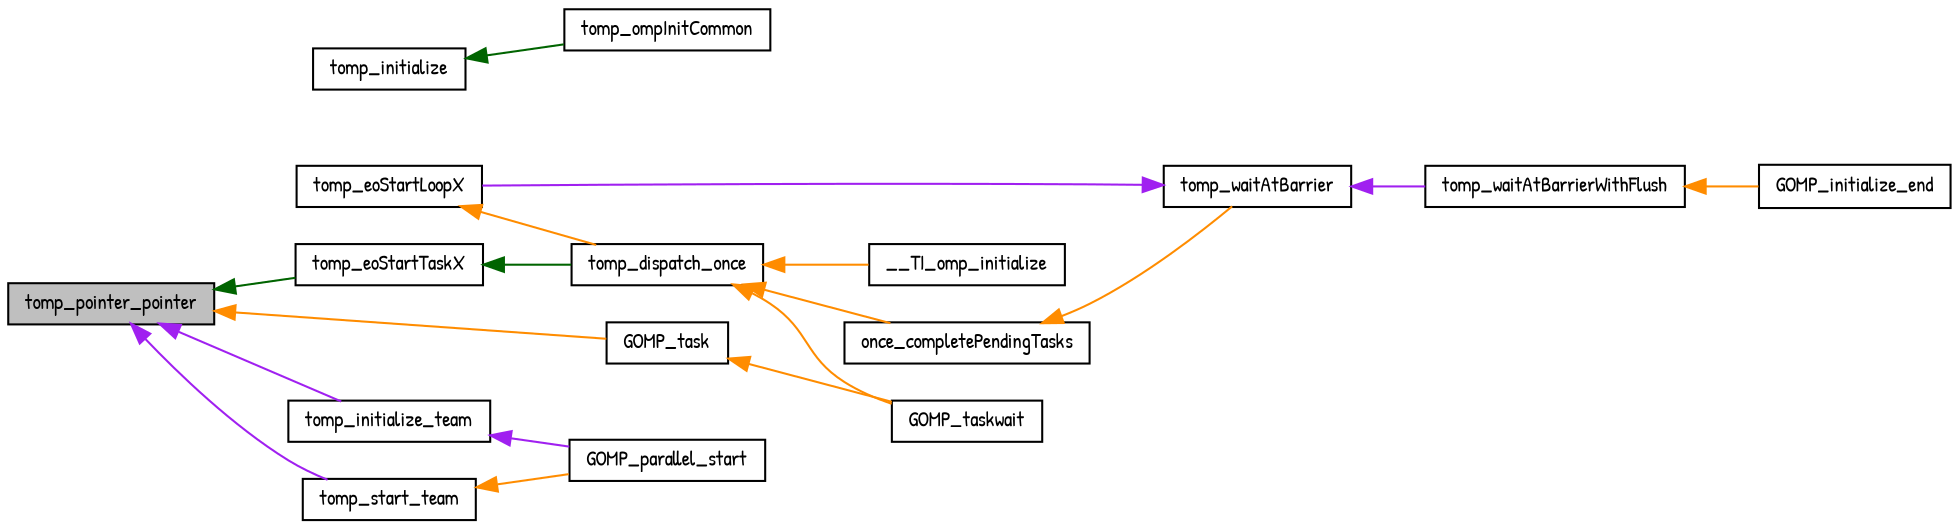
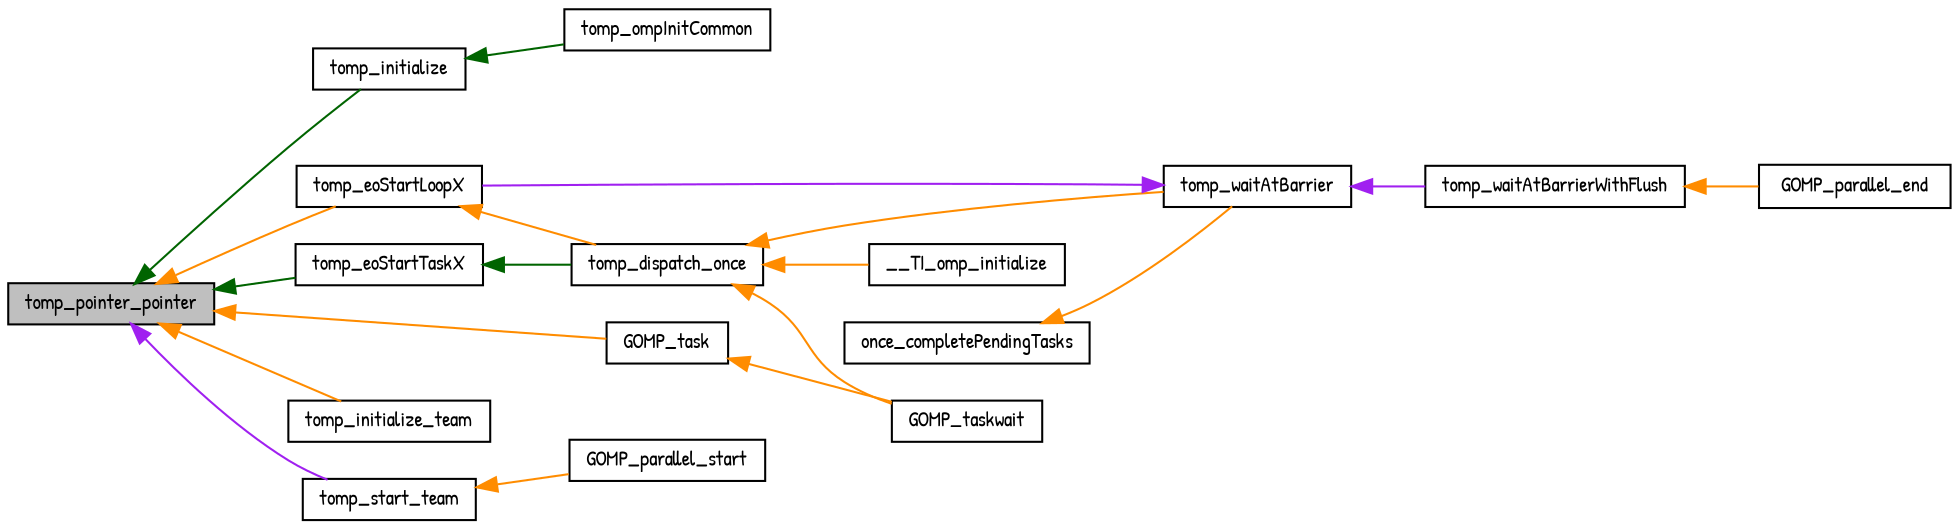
edge "tomp_initialize" -> "tomp_pointer_pointer": added
node "GOMP_initialize_end": label "GOMP_initialize_end" -> "GOMP_parallel_end"
edge "tomp_eoStartLoopX" -> "tomp_pointer_pointer": added
edge "once_completePendingTasks" -> "tomp_dispatch_once": now "tomp_waitAtBarrier" -> "tomp_dispatch_once"
edge "tomp_initialize_team" -> "tomp_pointer_pointer": color purple -> darkorange
edge "GOMP_parallel_start" -> "tomp_initialize_team": removed
